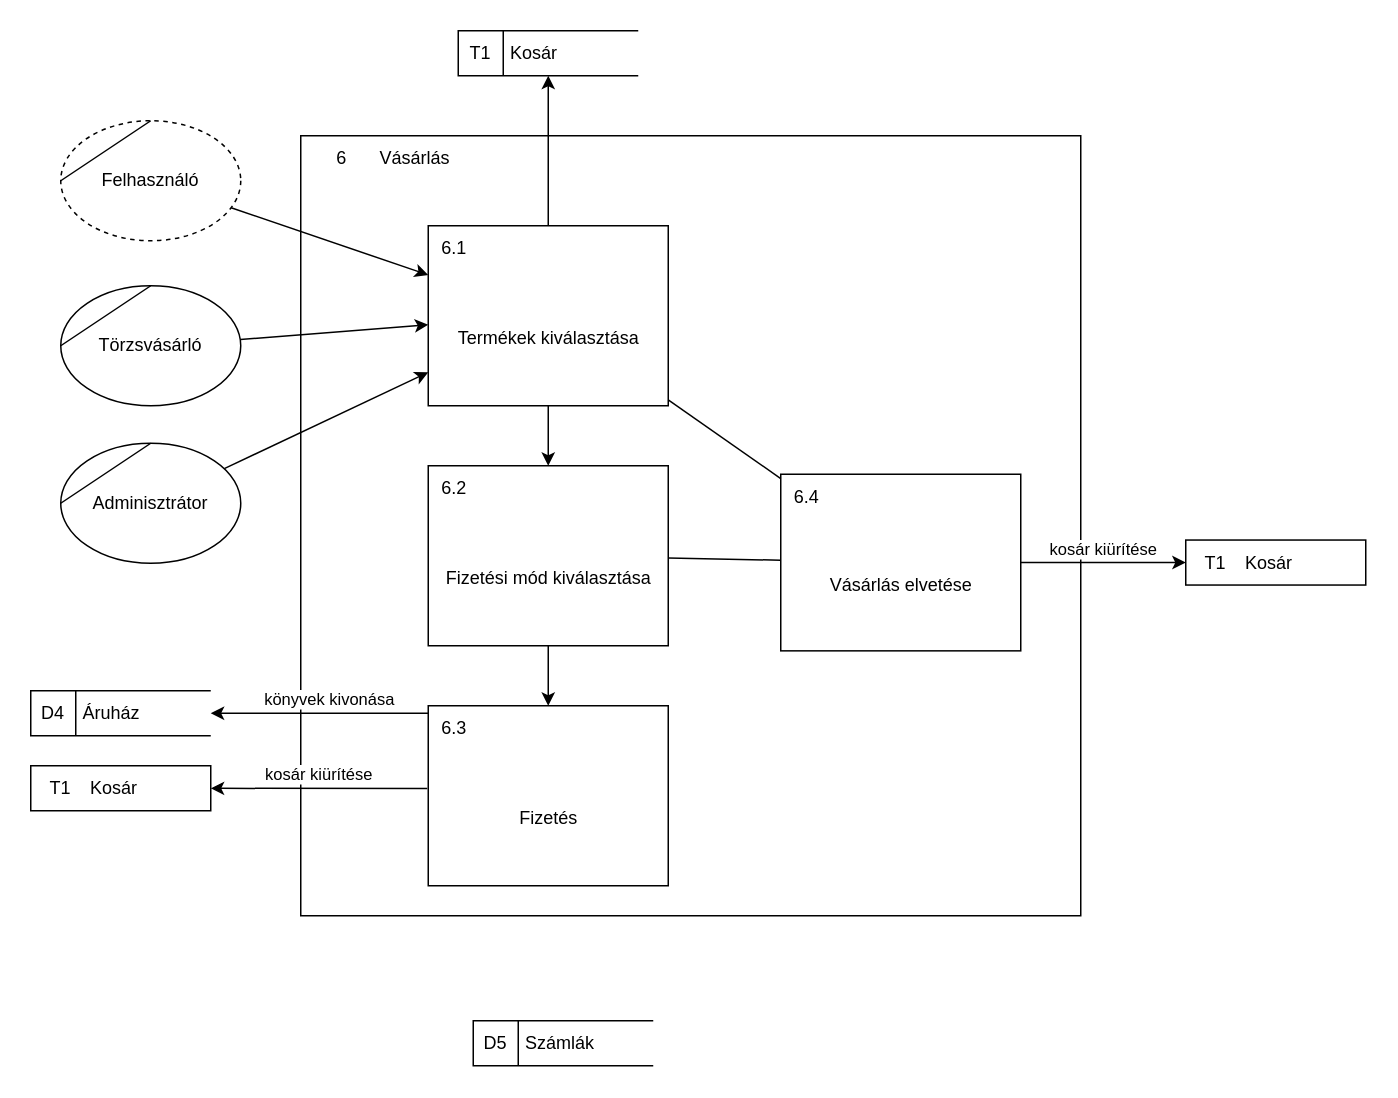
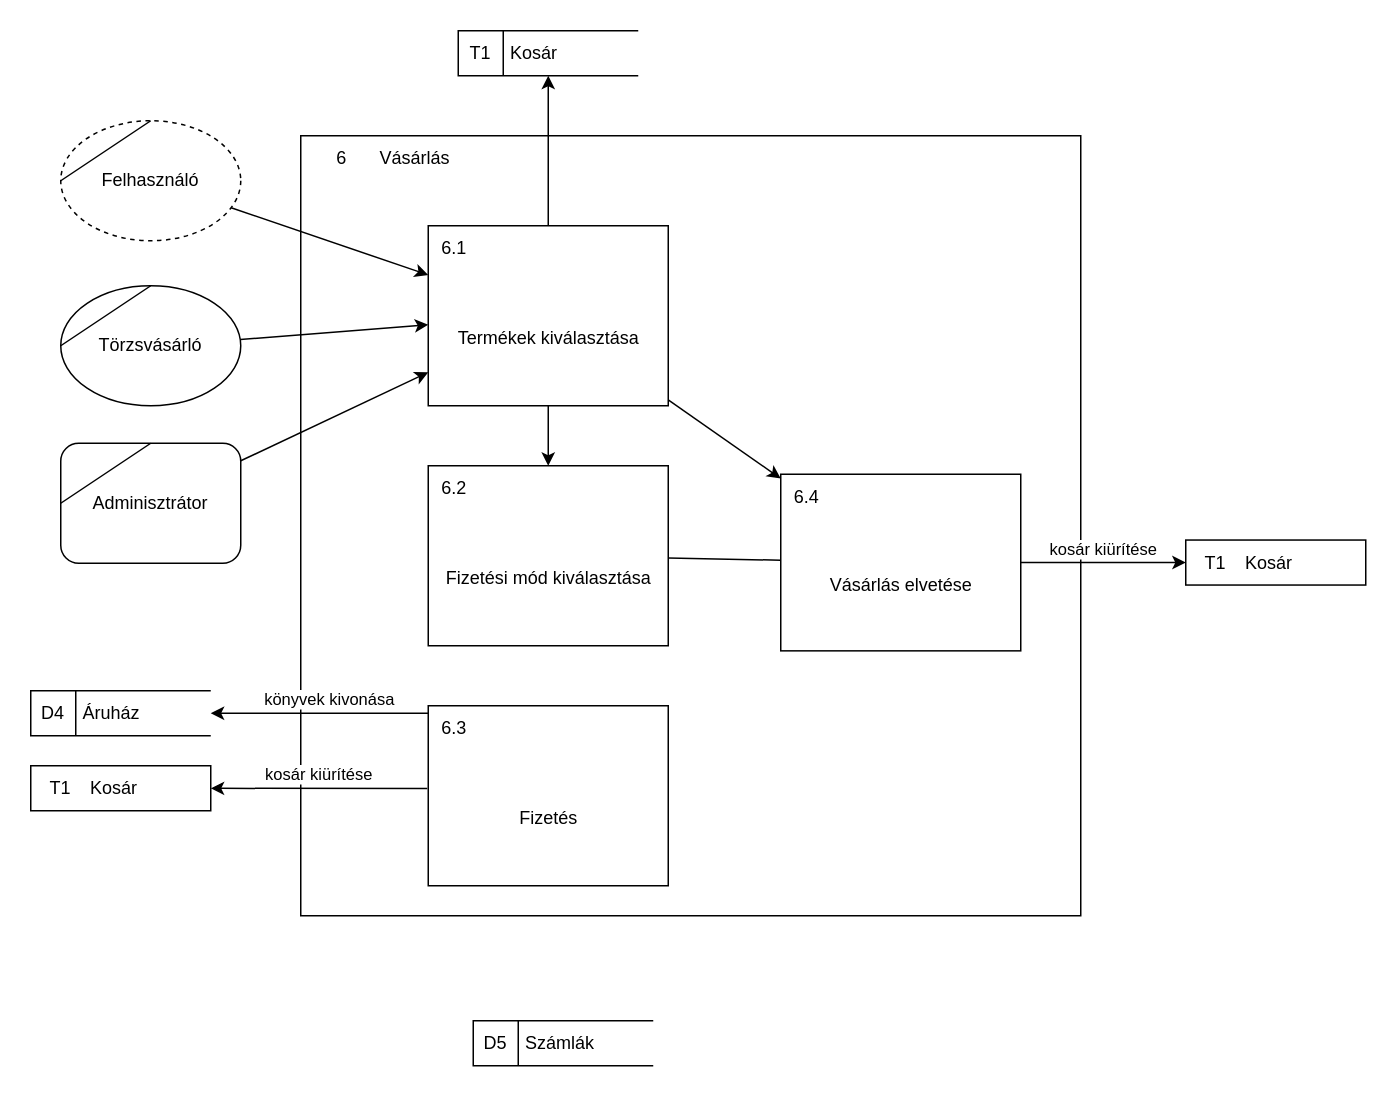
edge "Termékek kiválasztása" -- "Vásárlás elvetése": arrowhead none -> classic
node "Adminisztrátor": shape ellipse -> rounded rectangle
edge "Fizetési mód kiválasztása" -> "Fizetés": removed
